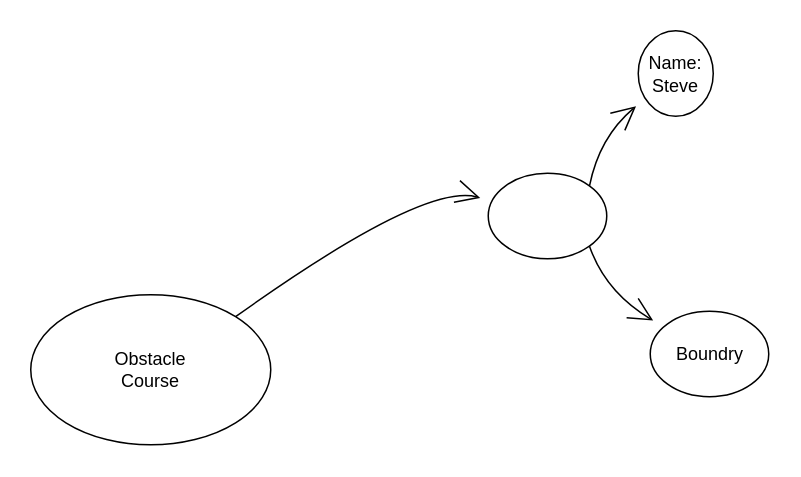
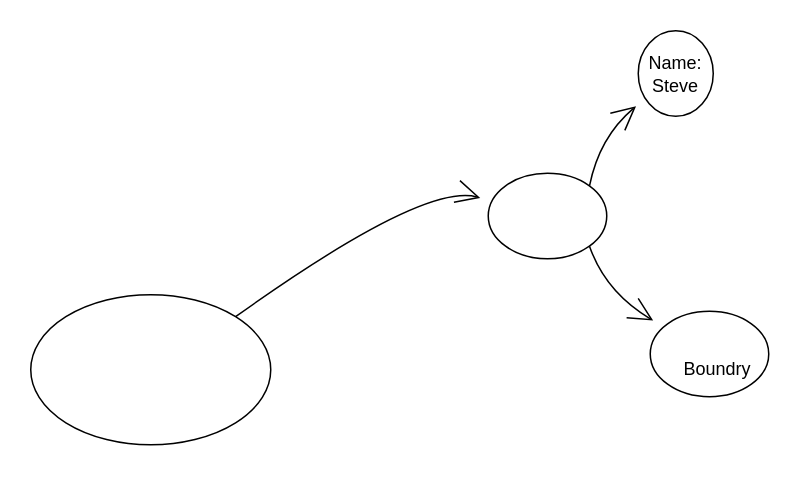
node "Boundry": moved (710, 354) -> (717, 369)
node "Obstacle Course": removed
